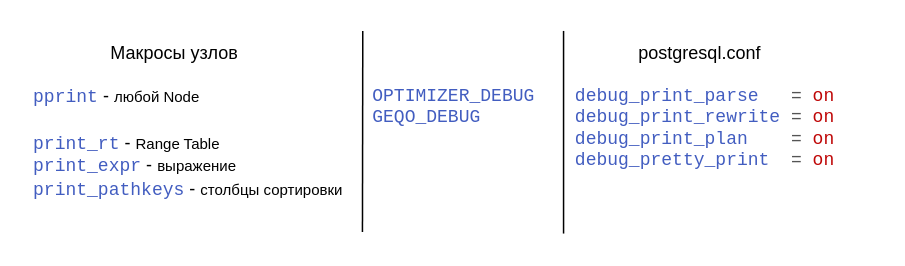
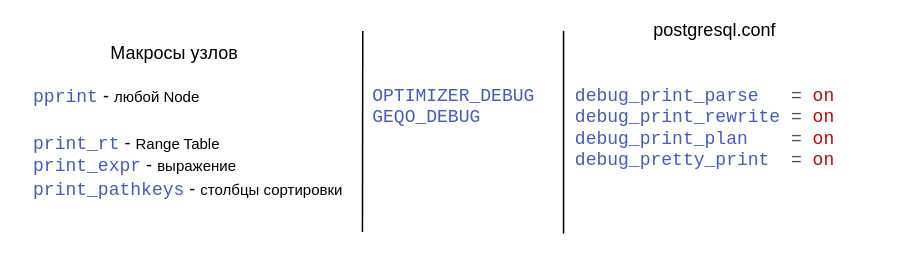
node "postgresql.conf": moved (700, 53) -> (715, 31)
